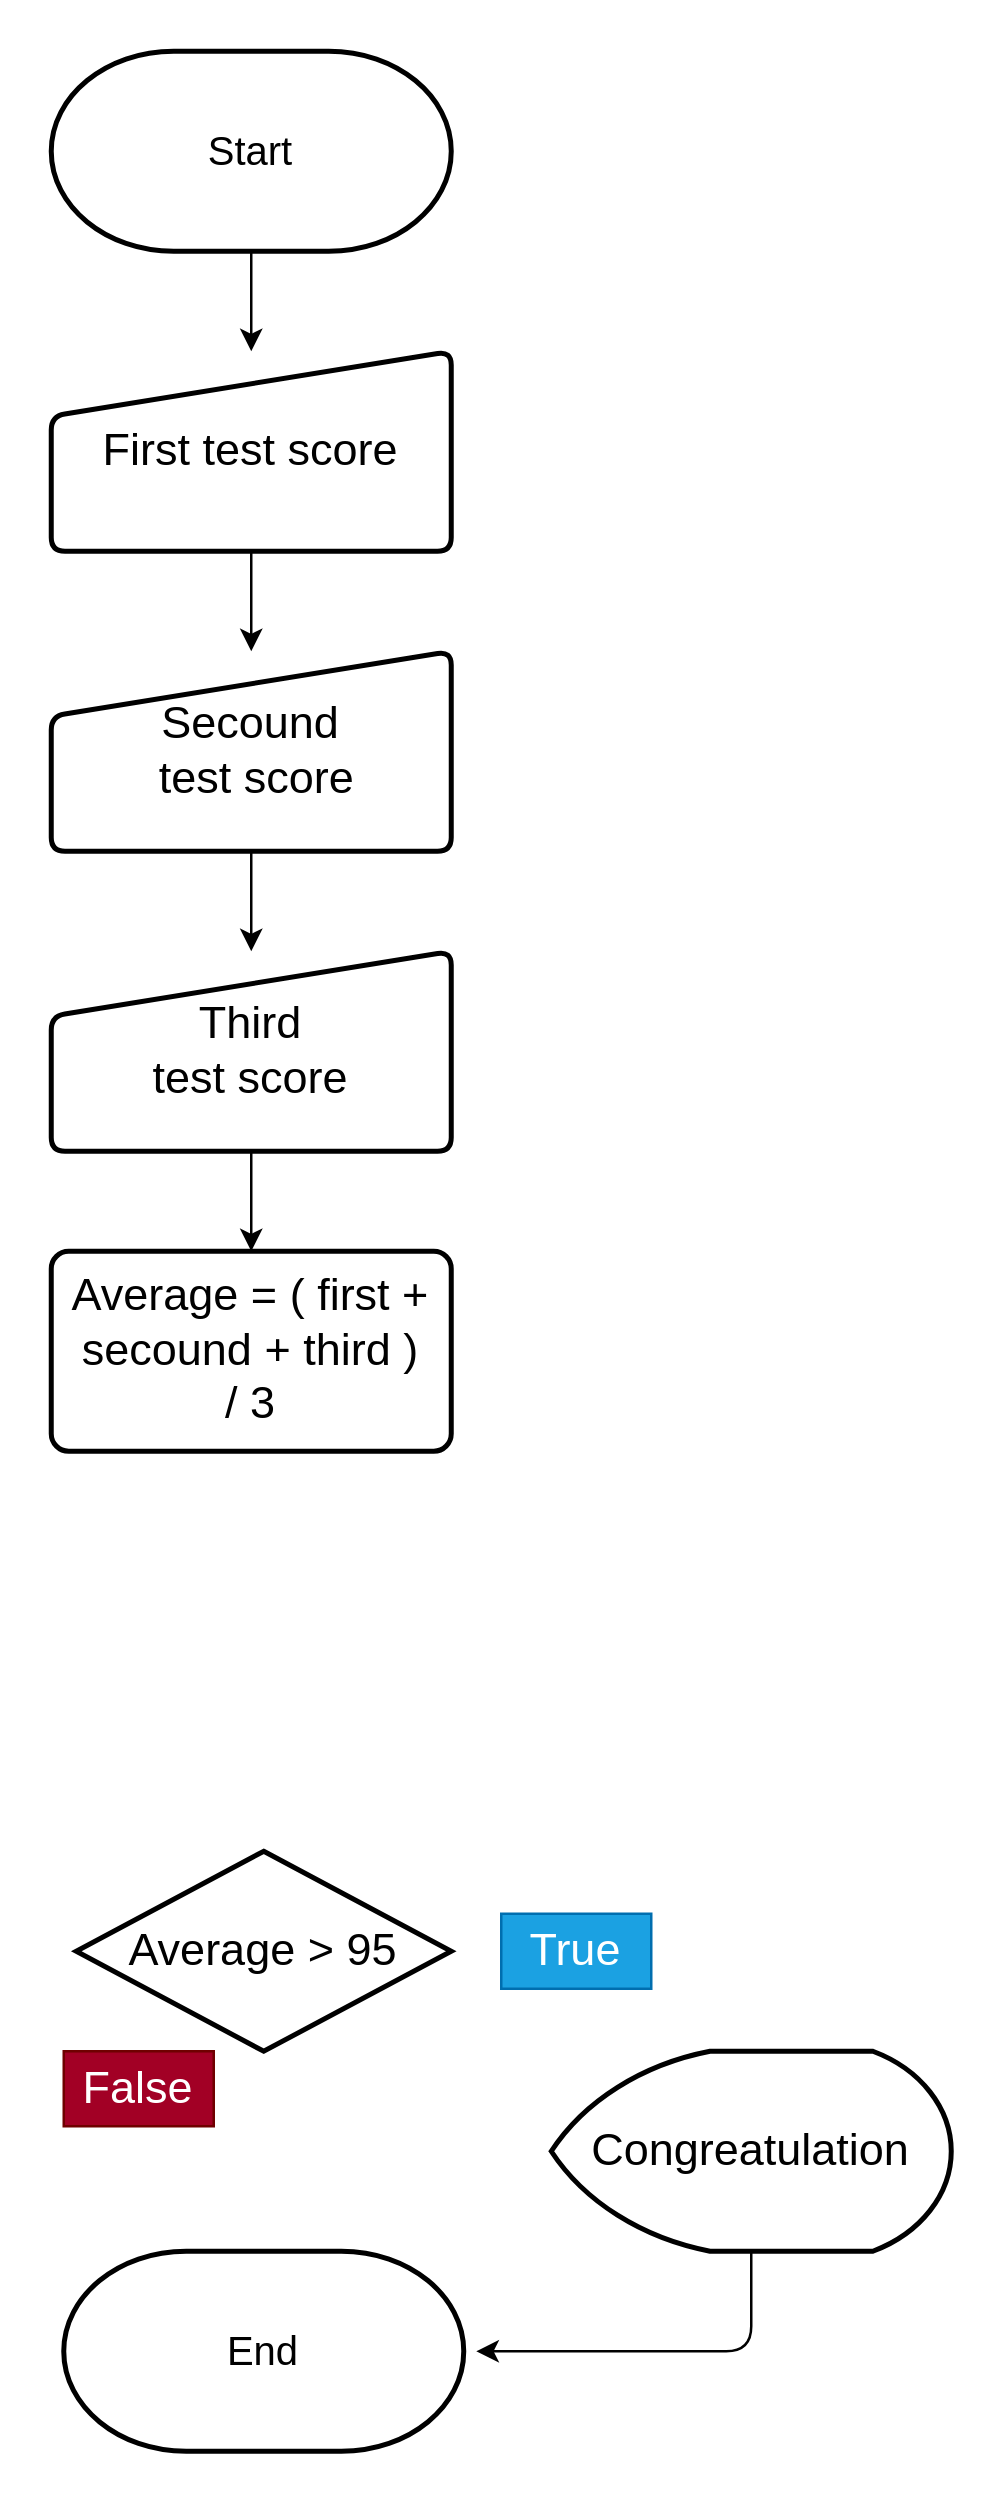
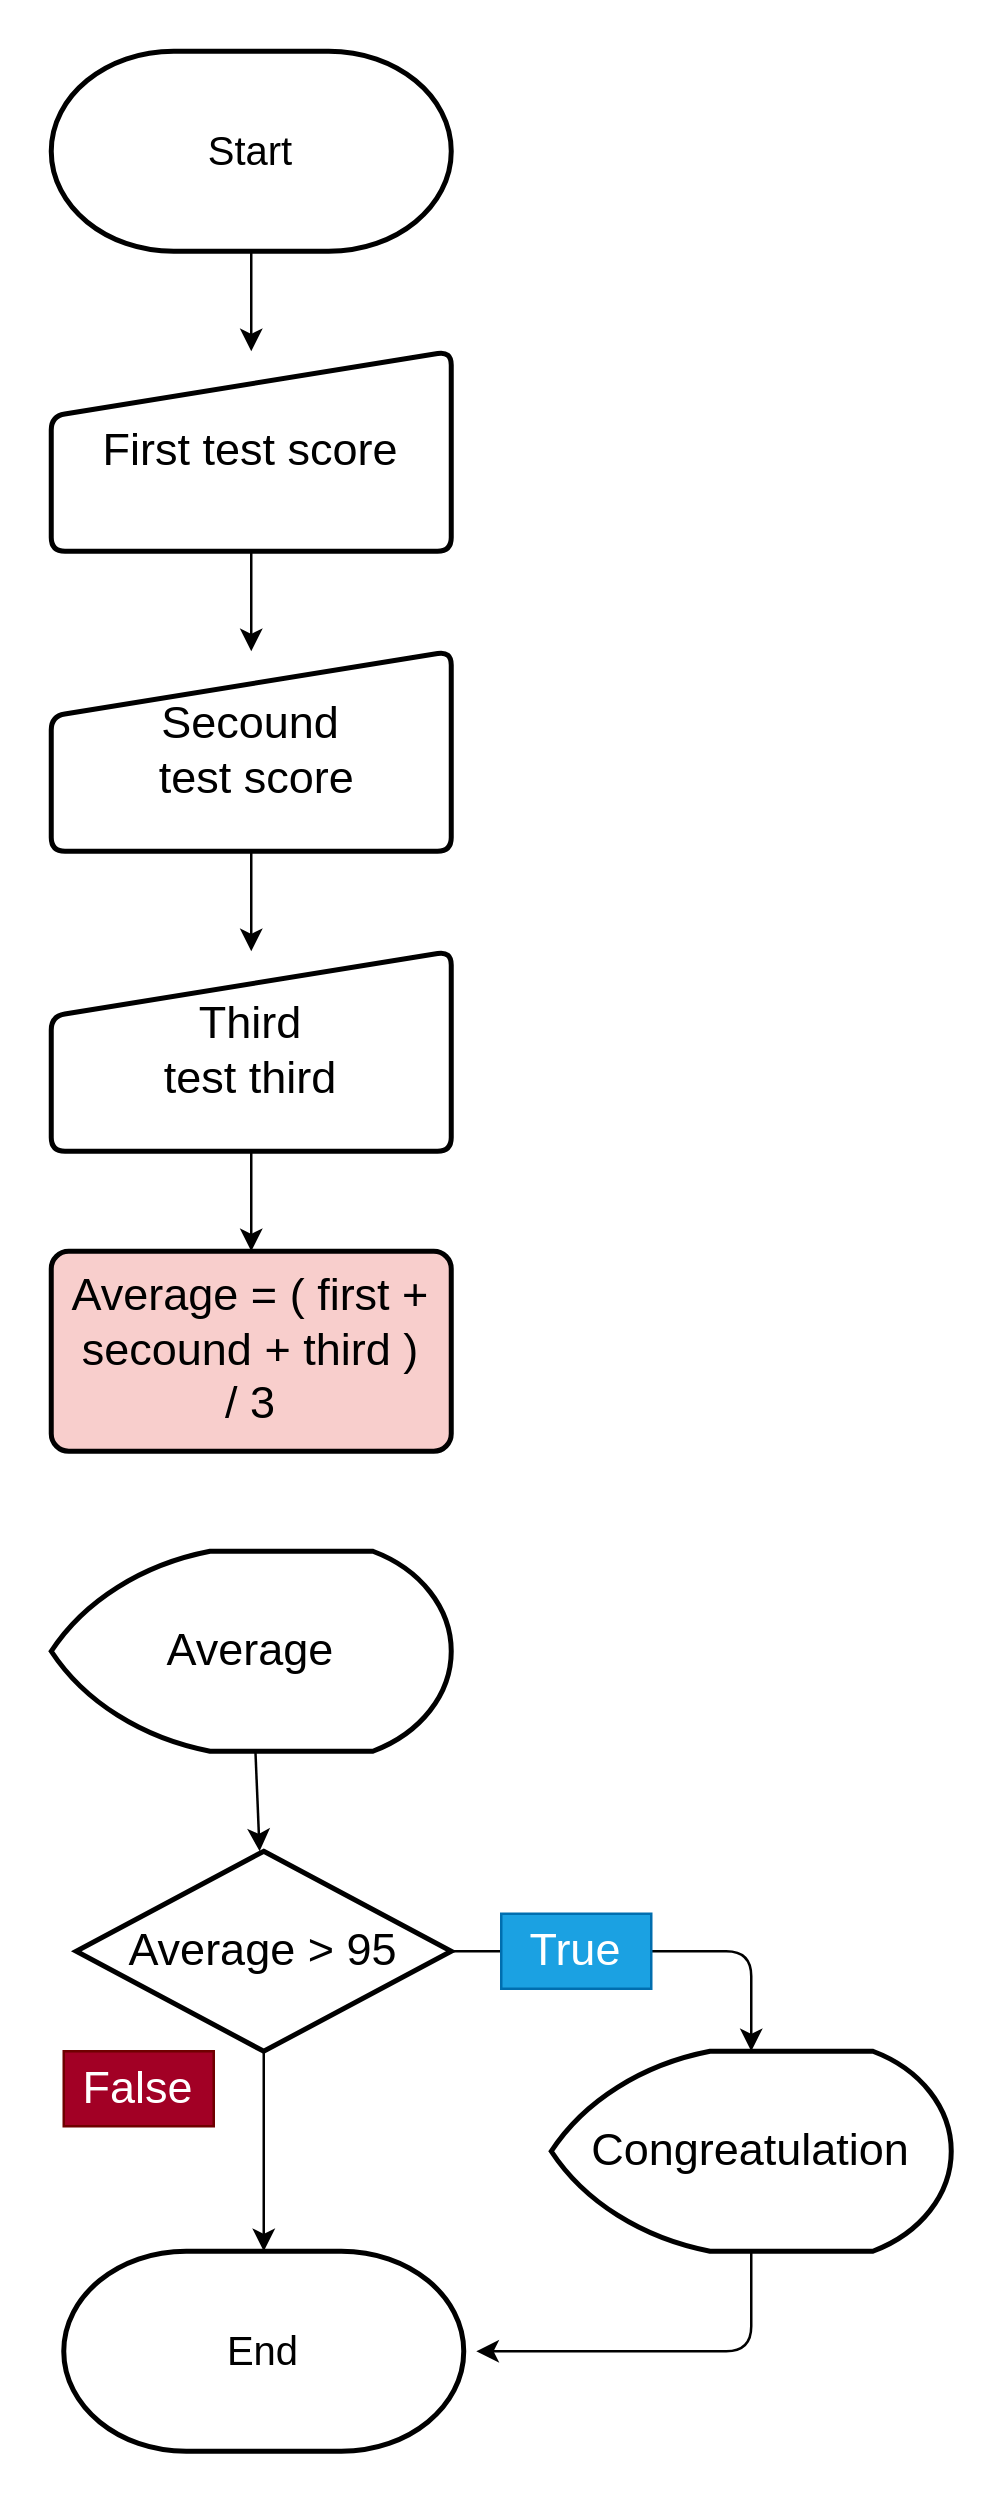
node "Third test score": label "Third test score" -> "Third test third"
node "Average = ( first + secound + third ) / 3": fillcolor #ffffff -> #f8cecc
node "Average": added
edge "Average" -> "Average > 95": added
edge "Average > 95" -> "Congreatulation": added
edge "Average > 95" -> "End": added
